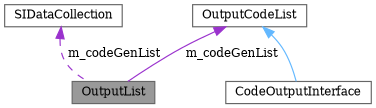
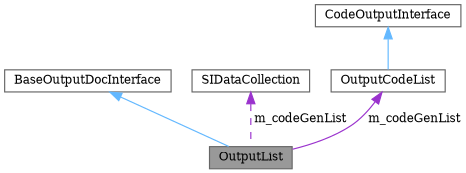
edge "CodeOutputInterface" -> "OutputCodeList": reversed
node "BaseOutputDocInterface": added
